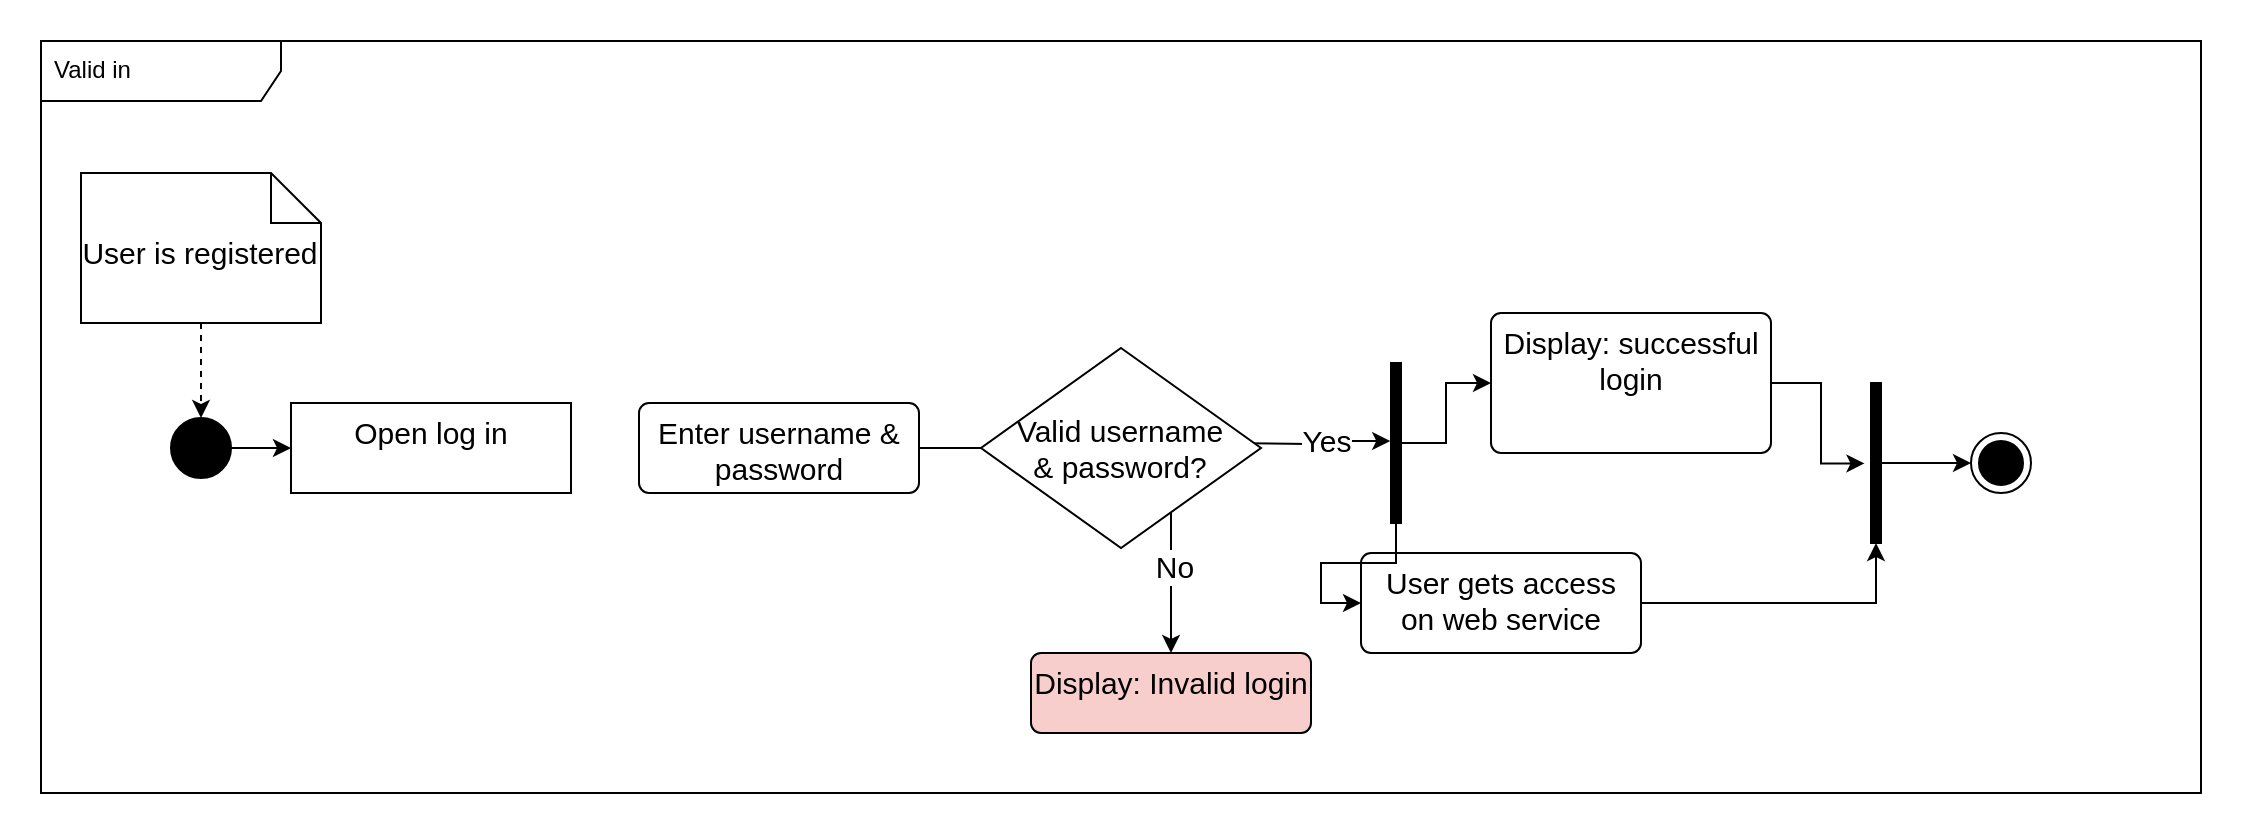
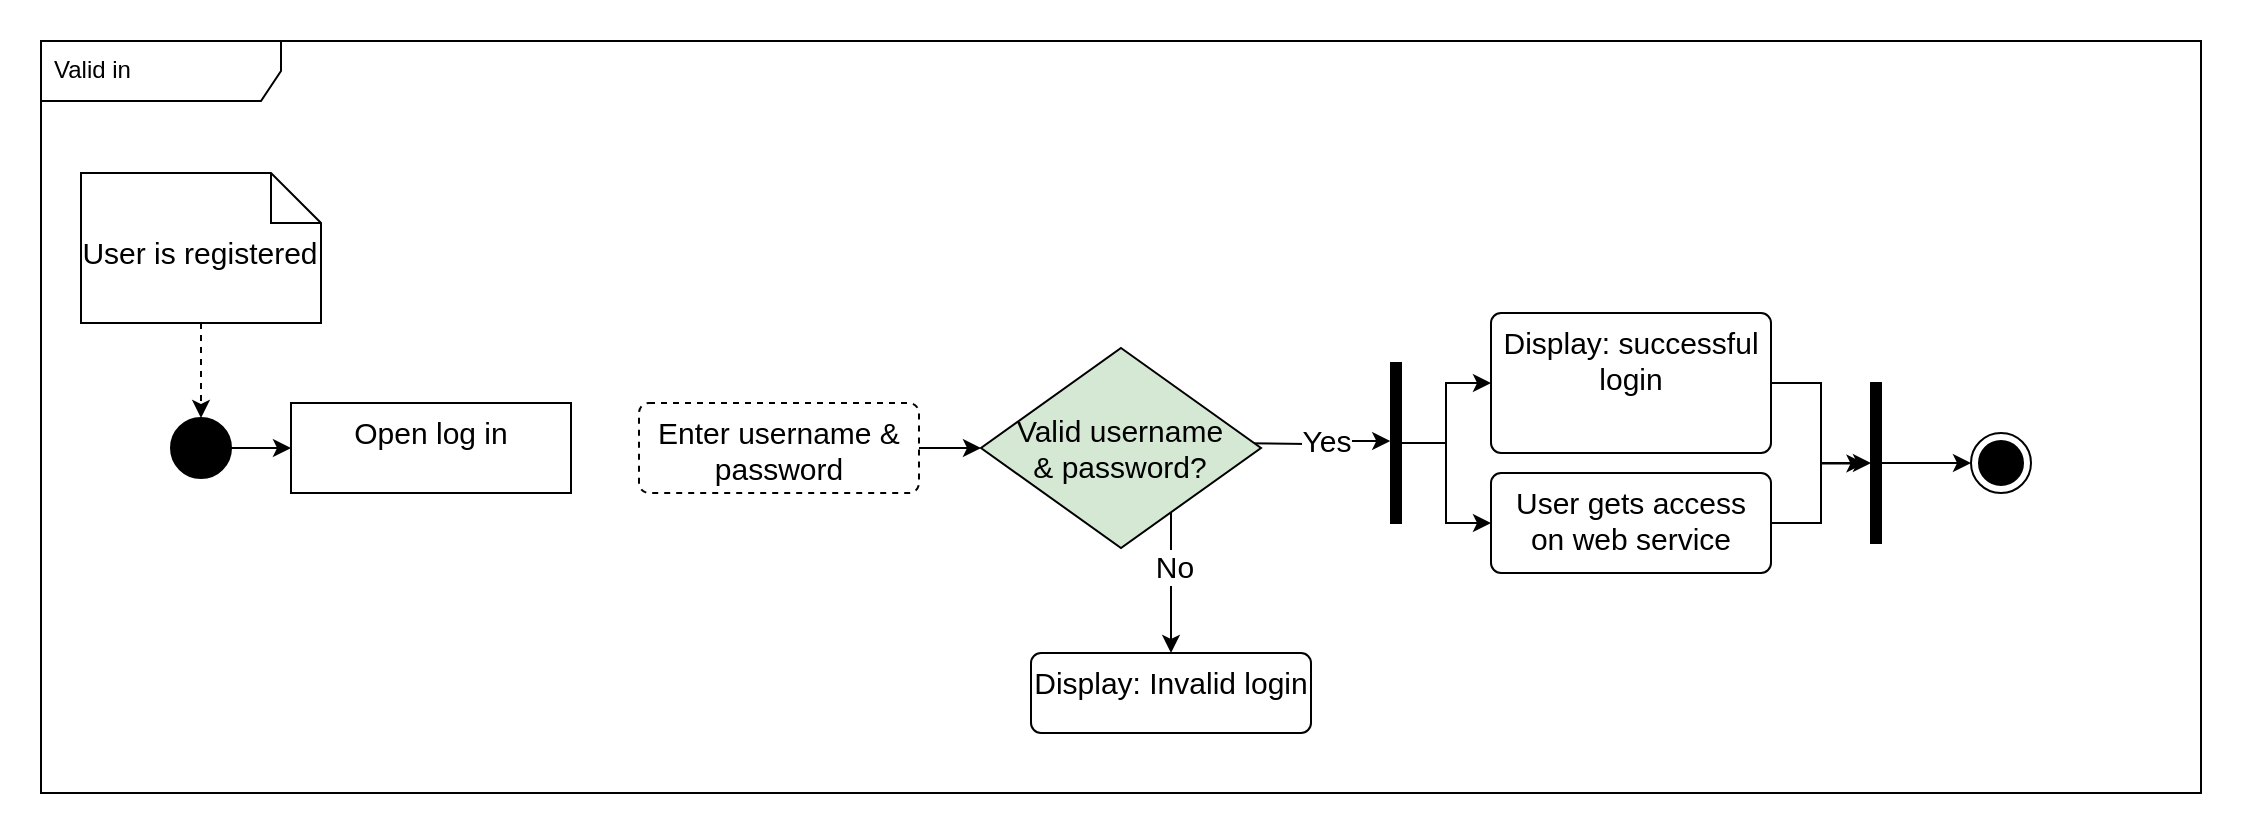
node "Enter username & password": style solid -> dashed
edge "Enter username & password" -- "Valid username & password?": arrowhead none -> classic
node "Valid username & password?": fillcolor #ffffff -> #d5e8d4
node "User gets access on web service": moved (1501, 603) -> (1631, 523)
node "Display: Invalid login": fillcolor #f8cecc -> #ffffff
